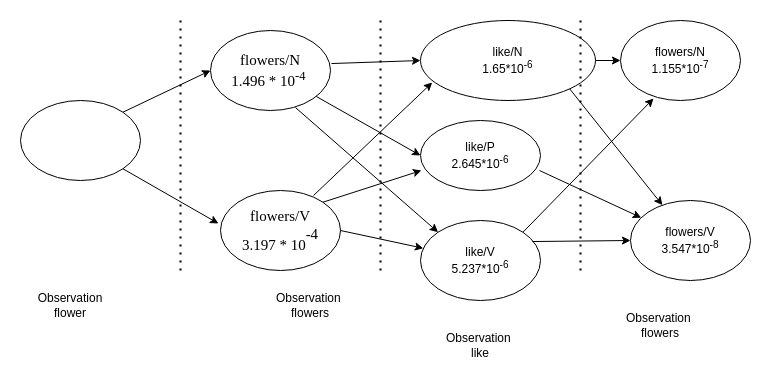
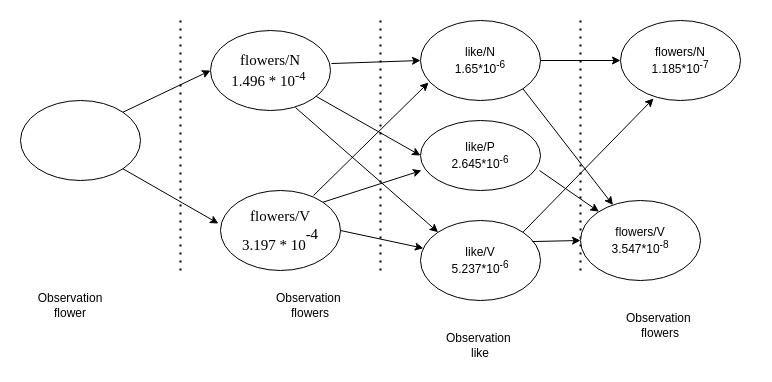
node "like/N 1.65*10-6": size 175x80 -> 120x80
node "flowers/N 1.155*10-7": label "flowers/N 1.155*10-7" -> "flowers/N 1.185*10-7"
node "flowers/V 3.547*10-8": moved (691, 241) -> (641, 241)
